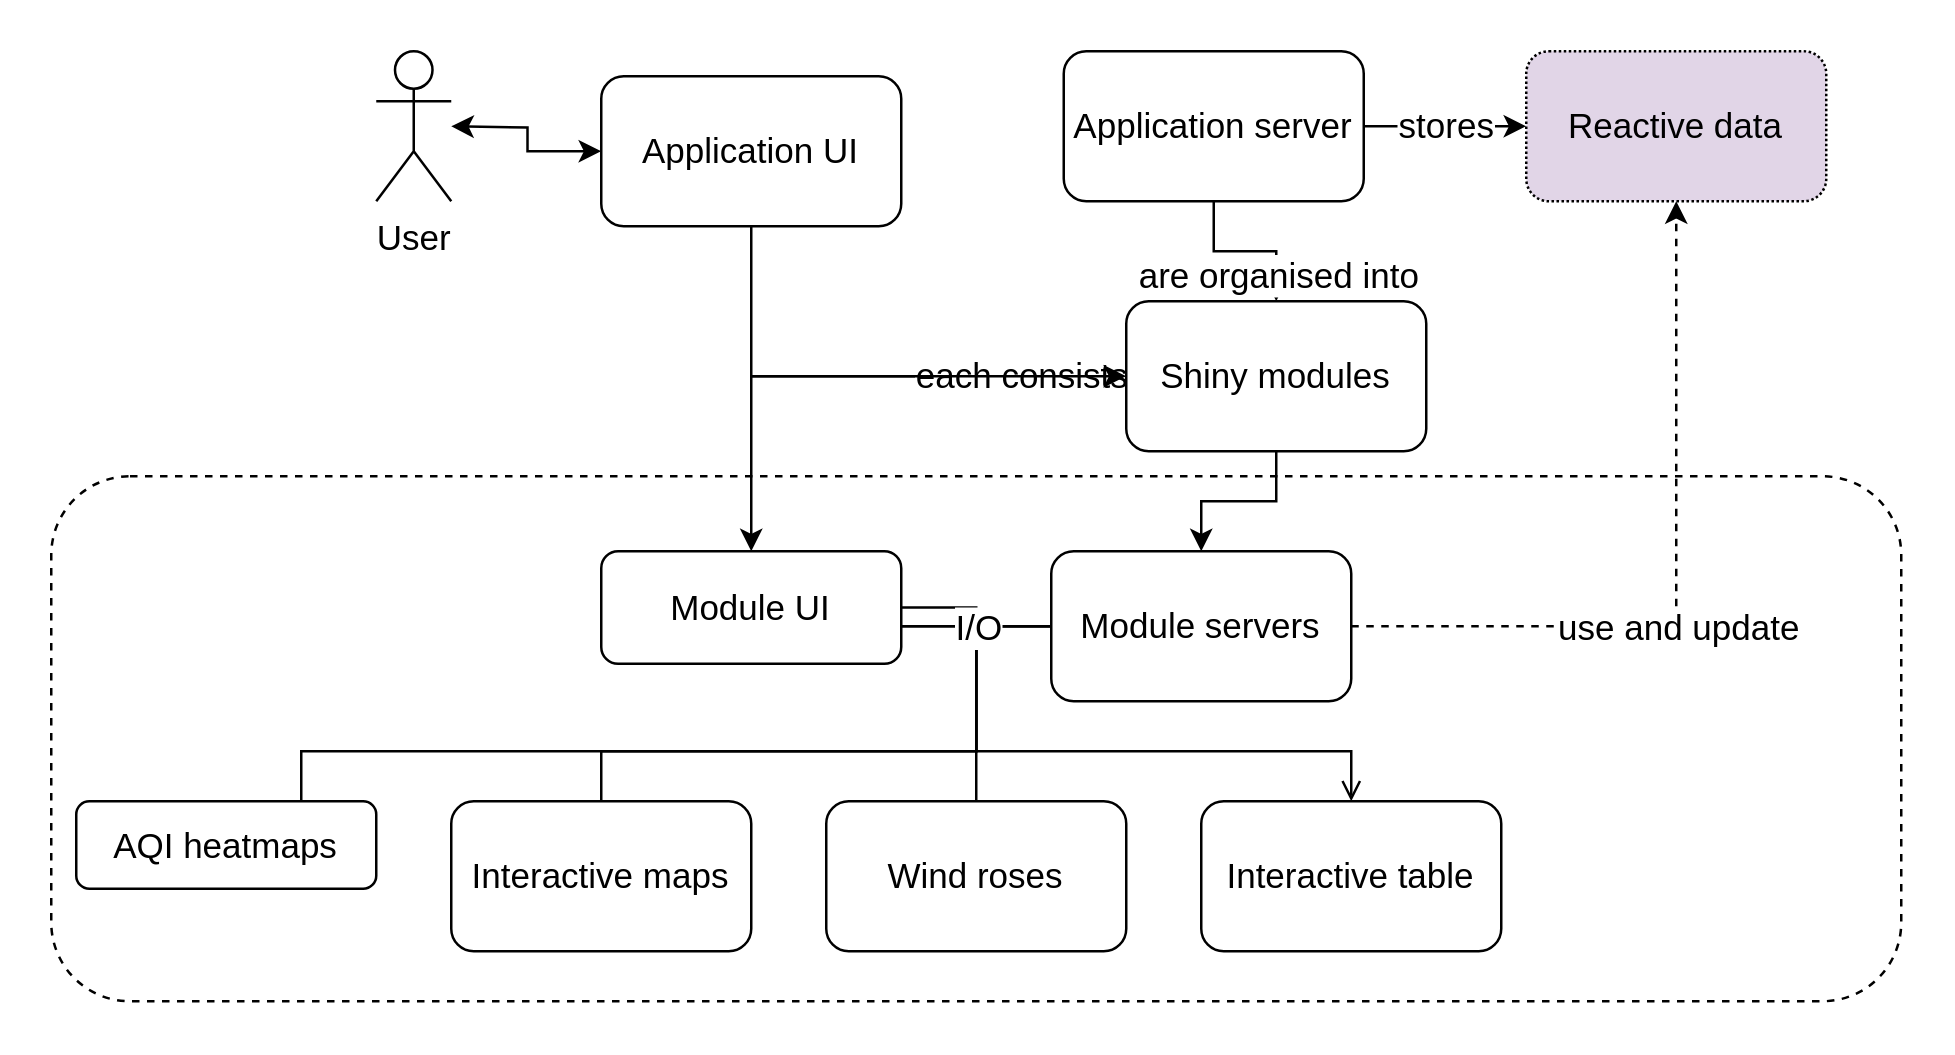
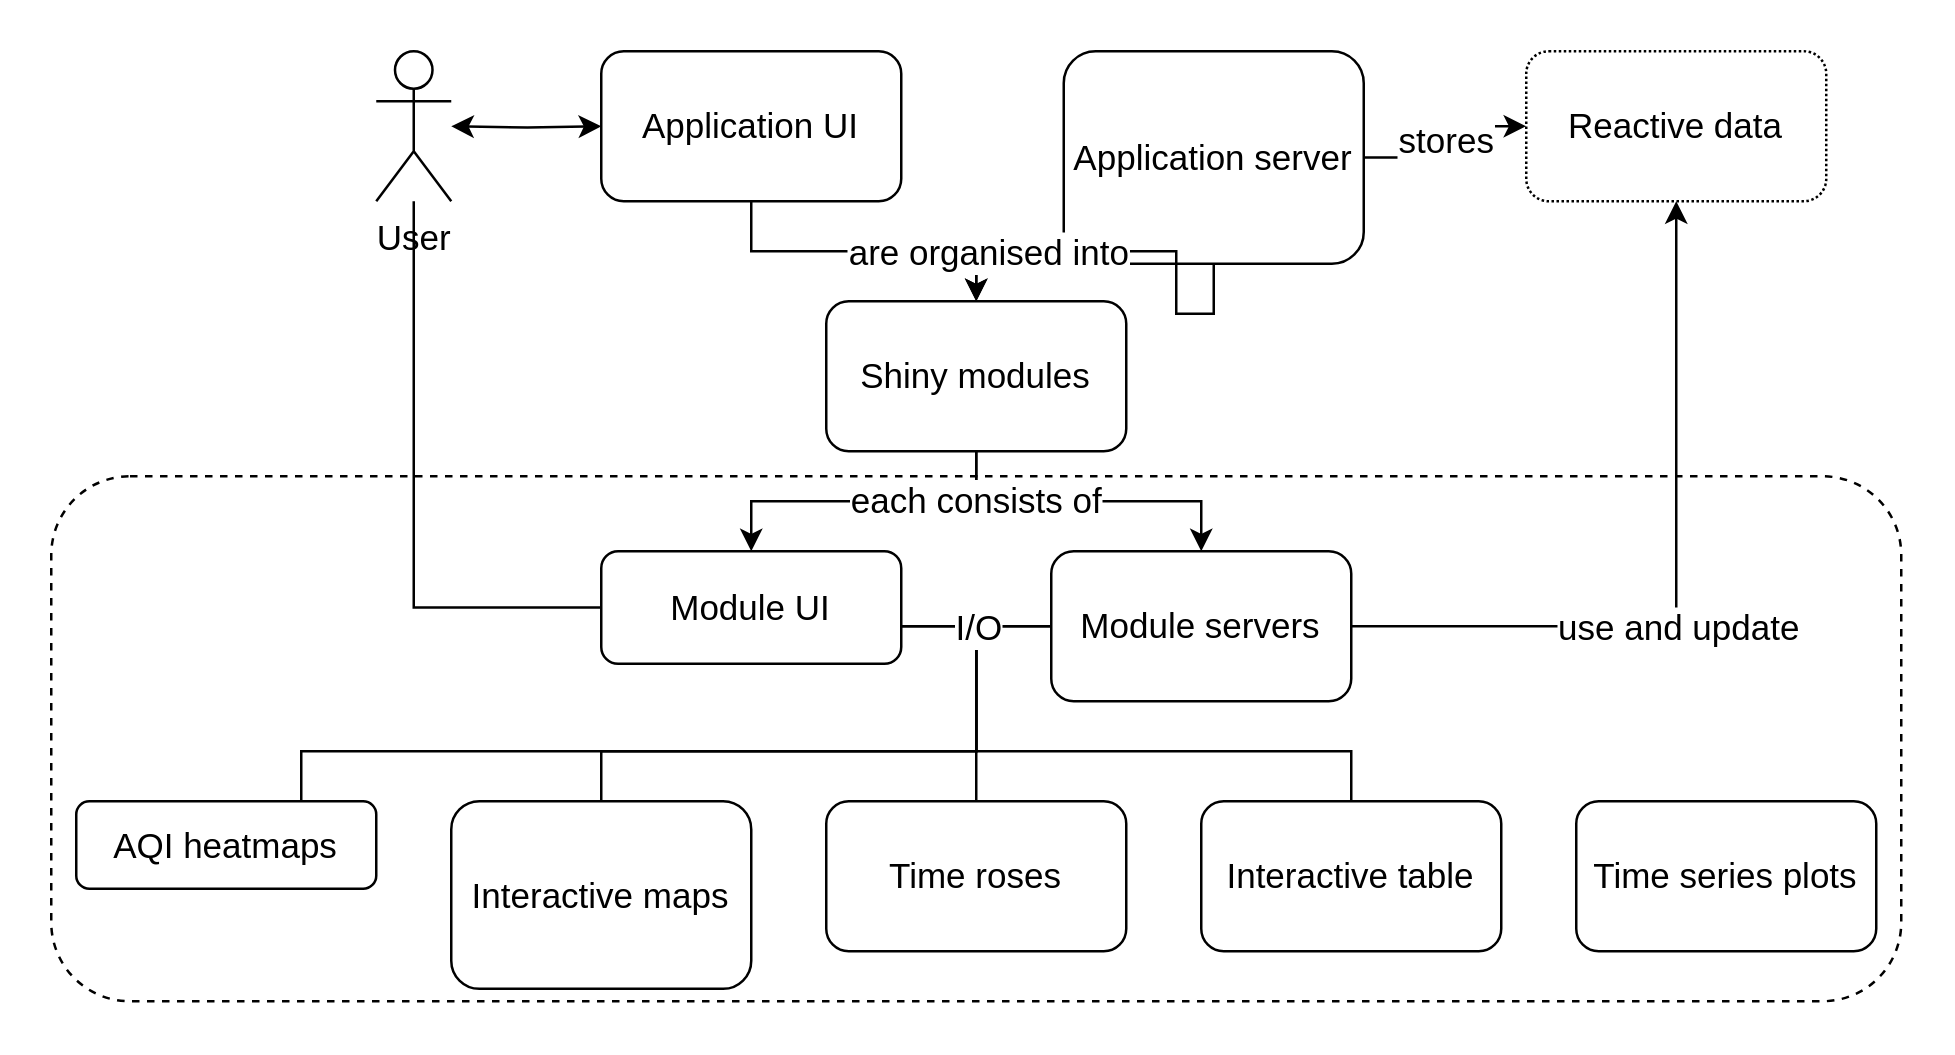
node "Application server": size 300x150 -> 300x213
node "Reactive data": fillcolor #e1d5e7 -> #ffffff
node "Application UI": moved (751, 151) -> (751, 126)
node "Shiny modules": moved (1276, 376) -> (976, 376)
edge "Module servers" -> "Reactive data": style dashed -> solid
edge "Module UI" -- "Module servers": now "Module UI" -- "User"
edge "Module servers" -> "Interactive table": arrowhead open -> none
node "Interactive maps": size 300x150 -> 300x188
node "Wind roses": label "Wind roses" -> "Time roses"
node "Time series plots": added
